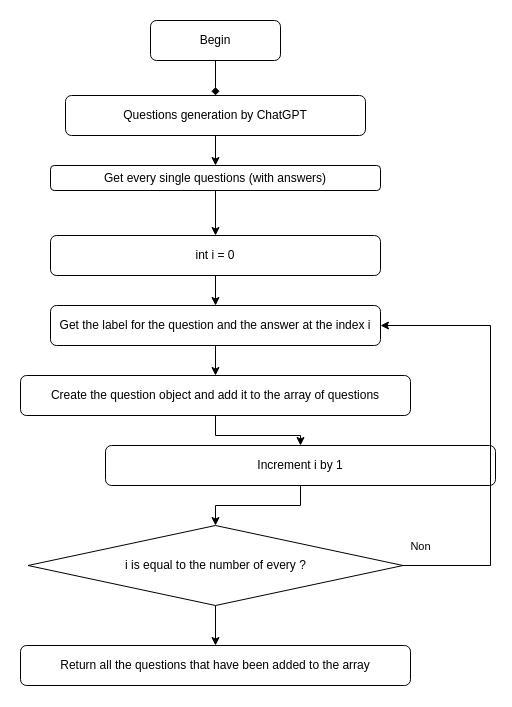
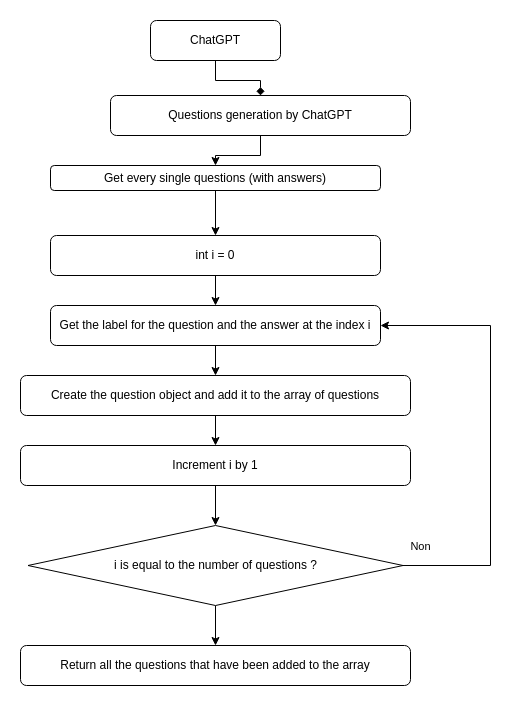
node "Begin": label "Begin" -> "ChatGPT"
node "Questions generation by ChatGPT": moved (216, 116) -> (261, 116)
node "Increment i by 1": moved (301, 466) -> (216, 466)
node "i is equal to the number of every ?": label "i is equal to the number of every ?" -> "i is equal to the number of questions ?"
